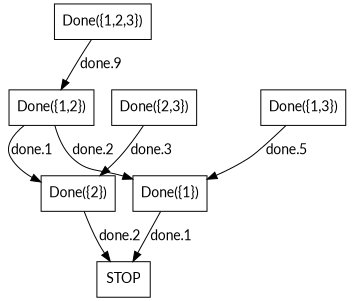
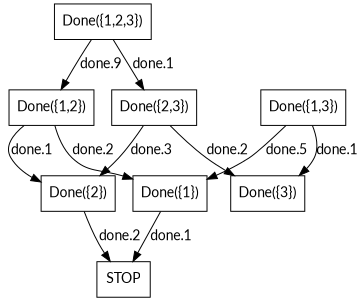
edge "Done({1,2,3})" -> "Done({2,3})": added, label "done.1"
node "Done({3})": added
